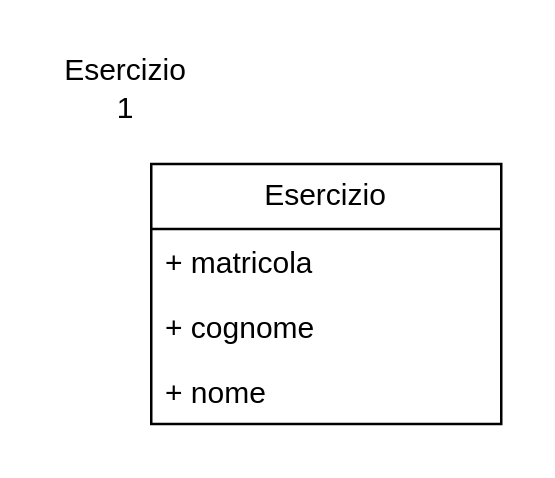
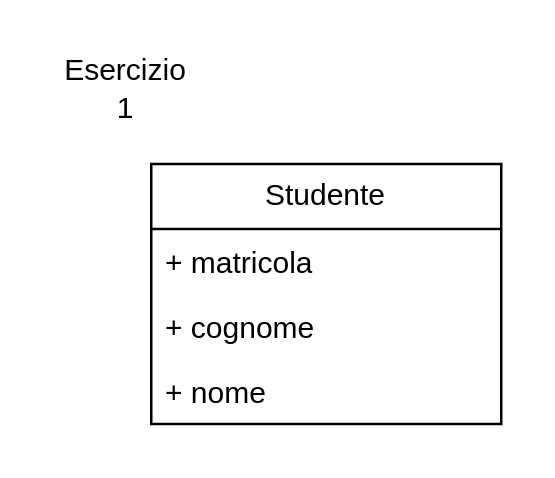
node "Esercizio": label "Esercizio" -> "Studente"
